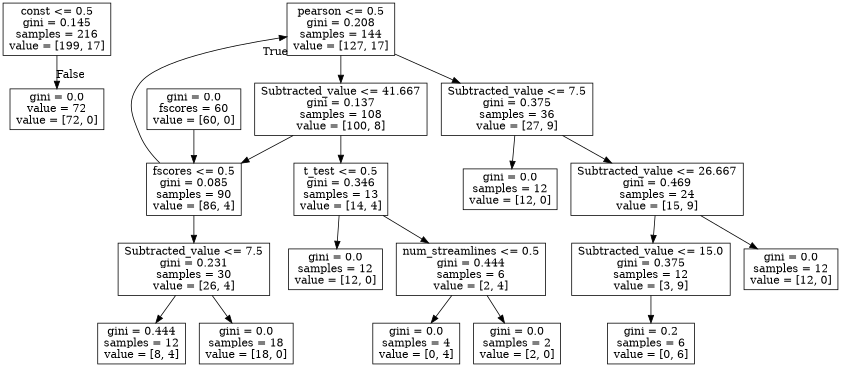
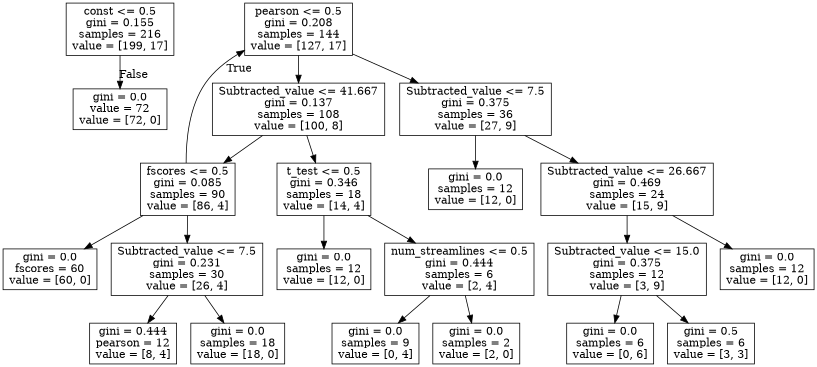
node "const <= 0.5 gini = 0.145 samples = 216 value = [199, 17]": label "const <= 0.5 gini = 0.145 samples = 216 value = [199, 17]" -> "const <= 0.5 gini = 0.155 samples = 216 value = [199, 17]"
edge "gini = 0.0 fscores = 60 value = [60, 0]" -> "fscores <= 0.5 gini = 0.085 samples = 90 value = [86, 4]": reversed
node "t_test <= 0.5 gini = 0.346 samples = 13 value = [14, 4]": label "t_test <= 0.5 gini = 0.346 samples = 13 value = [14, 4]" -> "t_test <= 0.5 gini = 0.346 samples = 18 value = [14, 4]"
node "gini = 0.444 samples = 12 value = [8, 4]": label "gini = 0.444 samples = 12 value = [8, 4]" -> "gini = 0.444 pearson = 12 value = [8, 4]"
node "gini = 0.0 samples = 4 value = [0, 4]": label "gini = 0.0 samples = 4 value = [0, 4]" -> "gini = 0.0 samples = 9 value = [0, 4]"
node "gini = 0.2 samples = 6 value = [0, 6]": label "gini = 0.2 samples = 6 value = [0, 6]" -> "gini = 0.0 samples = 6 value = [0, 6]"
node "gini = 0.5 samples = 6 value = [3, 3]": added
